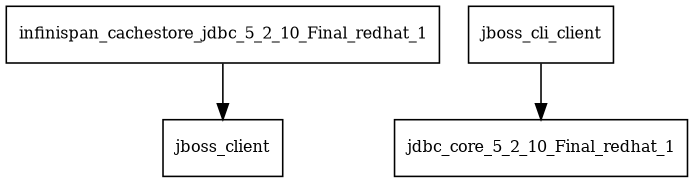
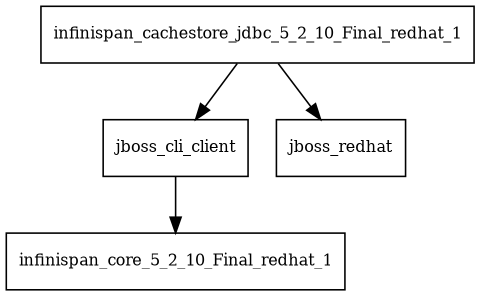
edge "infinispan_cachestore_jdbc_5_2_10_Final_redhat_1" -> "jboss_cli_client": added
node "jboss_client": label "jboss_client" -> "jboss_redhat"
node "jdbc_core_5_2_10_Final_redhat_1": label "jdbc_core_5_2_10_Final_redhat_1" -> "infinispan_core_5_2_10_Final_redhat_1"
